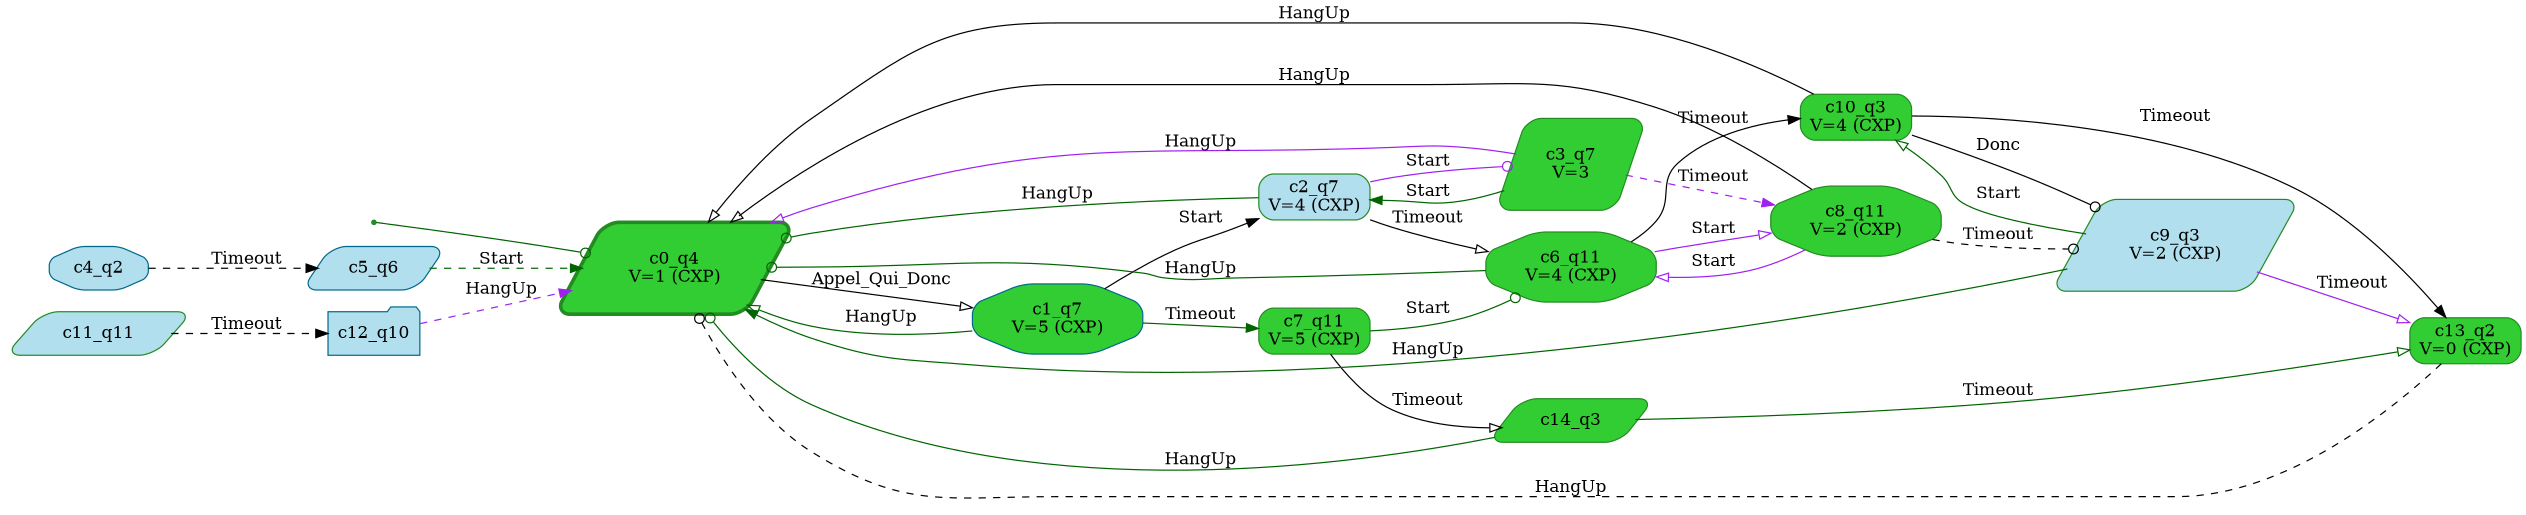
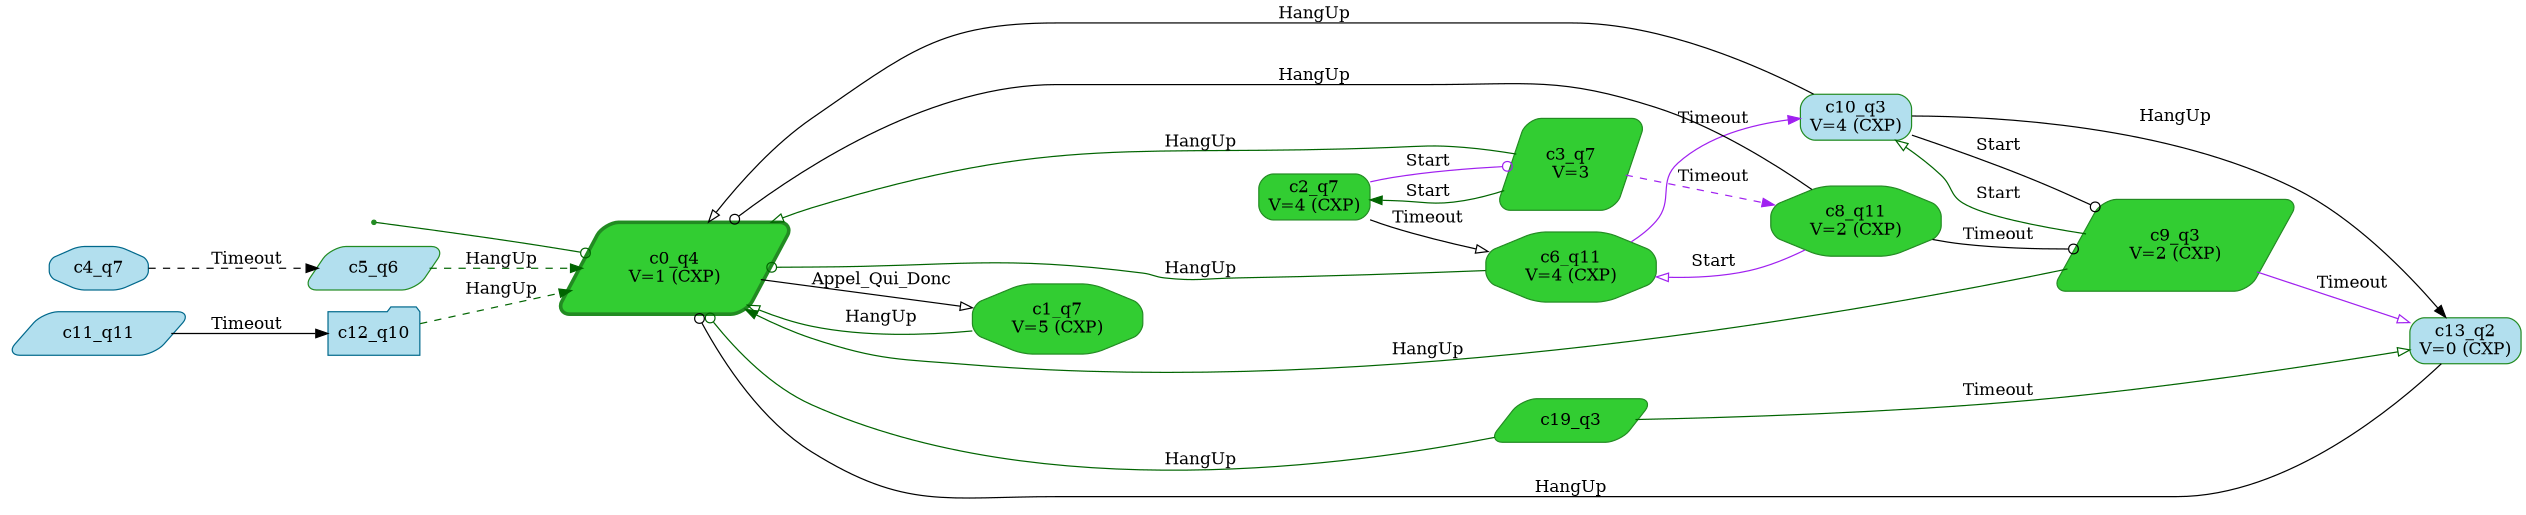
edge "c8_q11 V=2 (CXP)" -> "c0_q4 V=1 (CXP)": arrowhead onormal -> odot
node "c10_q3 V=4 (CXP)": fillcolor limegreen -> lightblue2
edge "c10_q3 V=4 (CXP)" -> "c13_q2 V=0 (CXP)": label "Timeout" -> "HangUp"
edge "c10_q3 V=4 (CXP)" -> "c9_q3 V=2 (CXP)": label "Donc" -> "Start"
edge "c3_q7 V=3" -> "c0_q4 V=1 (CXP)": color purple -> darkgreen
edge "c6_q11 V=4 (CXP)" -> "c10_q3 V=4 (CXP)": color black -> purple
node "c2_q7 V=4 (CXP)": fillcolor lightblue2 -> limegreen
edge "c2_q7 V=4 (CXP)" -> "c0_q4 V=1 (CXP)": removed, label "HangUp"
edge "c6_q11 V=4 (CXP)" -> "c8_q11 V=2 (CXP)": removed, label "Start"
node "c9_q3 V=2 (CXP)": fillcolor lightblue2 -> limegreen
edge "c8_q11 V=2 (CXP)" -> "c9_q3 V=2 (CXP)": style dashed -> solid
edge "c1_q7 V=5 (CXP)" -> "c2_q7 V=4 (CXP)": removed, label "Start"
edge "c5_q6" -> "c0_q4 V=1 (CXP)": label "Start" -> "HangUp"
node "c4_q2": label "c4_q2" -> "c4_q7"
node "c5_q6": color deepskyblue4 -> forestgreen
edge "c12_q10" -> "c0_q4 V=1 (CXP)": color purple -> darkgreen
node "c1_q7 V=5 (CXP)": color deepskyblue4 -> forestgreen
node "c7_q11 V=5 (CXP)": removed
edge "c11_q11" -> "c12_q10": style dashed -> solid
node "c11_q11": color forestgreen -> deepskyblue4
node "c13_q2 V=0 (CXP)": fillcolor limegreen -> lightblue2
node "c14_q3": label "c14_q3" -> "c19_q3"
edge "c13_q2 V=0 (CXP)" -> "c0_q4 V=1 (CXP)": style dashed -> solid
